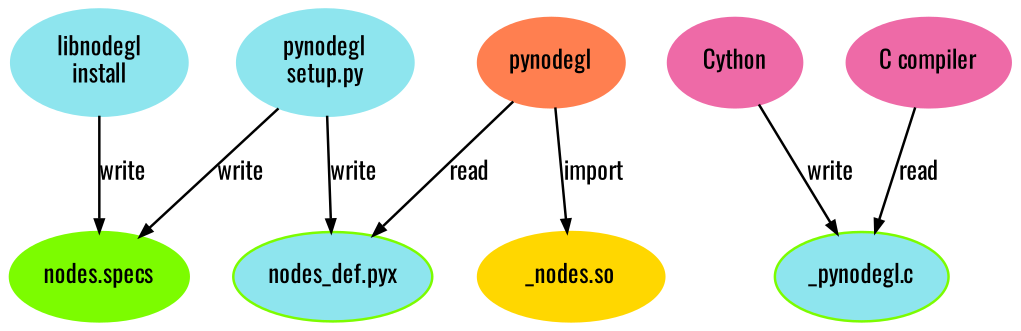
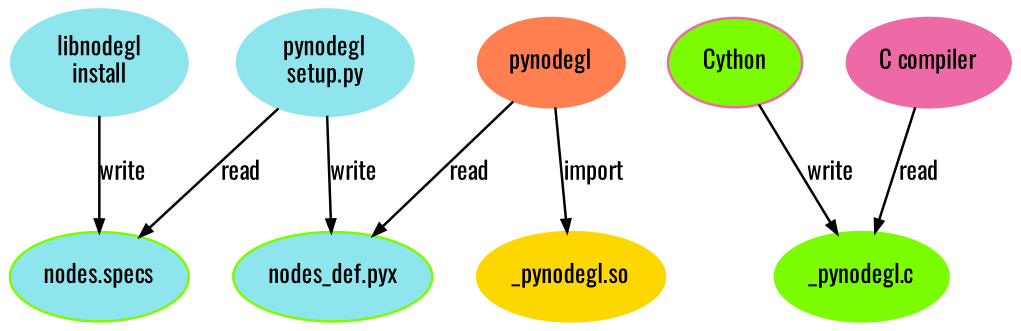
node "Cython": fillcolor hotpink2 -> lawngreen
edge "pynodegl setup.py" -> "nodes.specs": label "write" -> "read"
node "nodes.specs": fillcolor lawngreen -> cadetblue2
node "_nodes.so": label "_nodes.so" -> "_pynodegl.so"
node "_pynodegl.c": fillcolor cadetblue2 -> lawngreen
